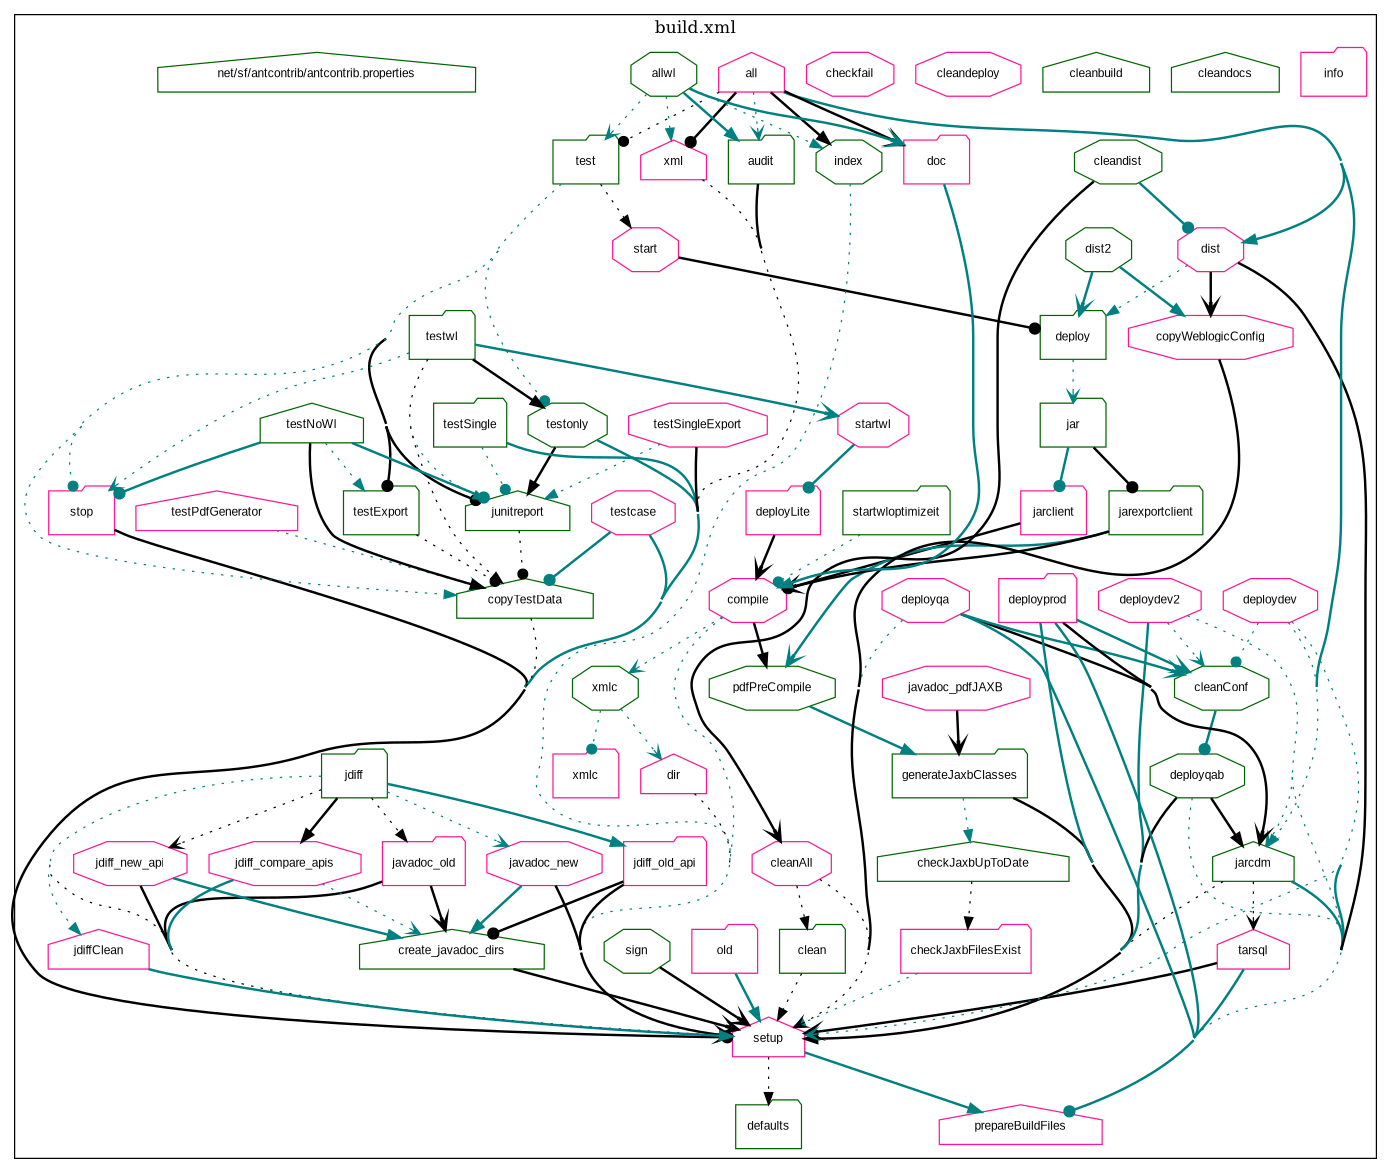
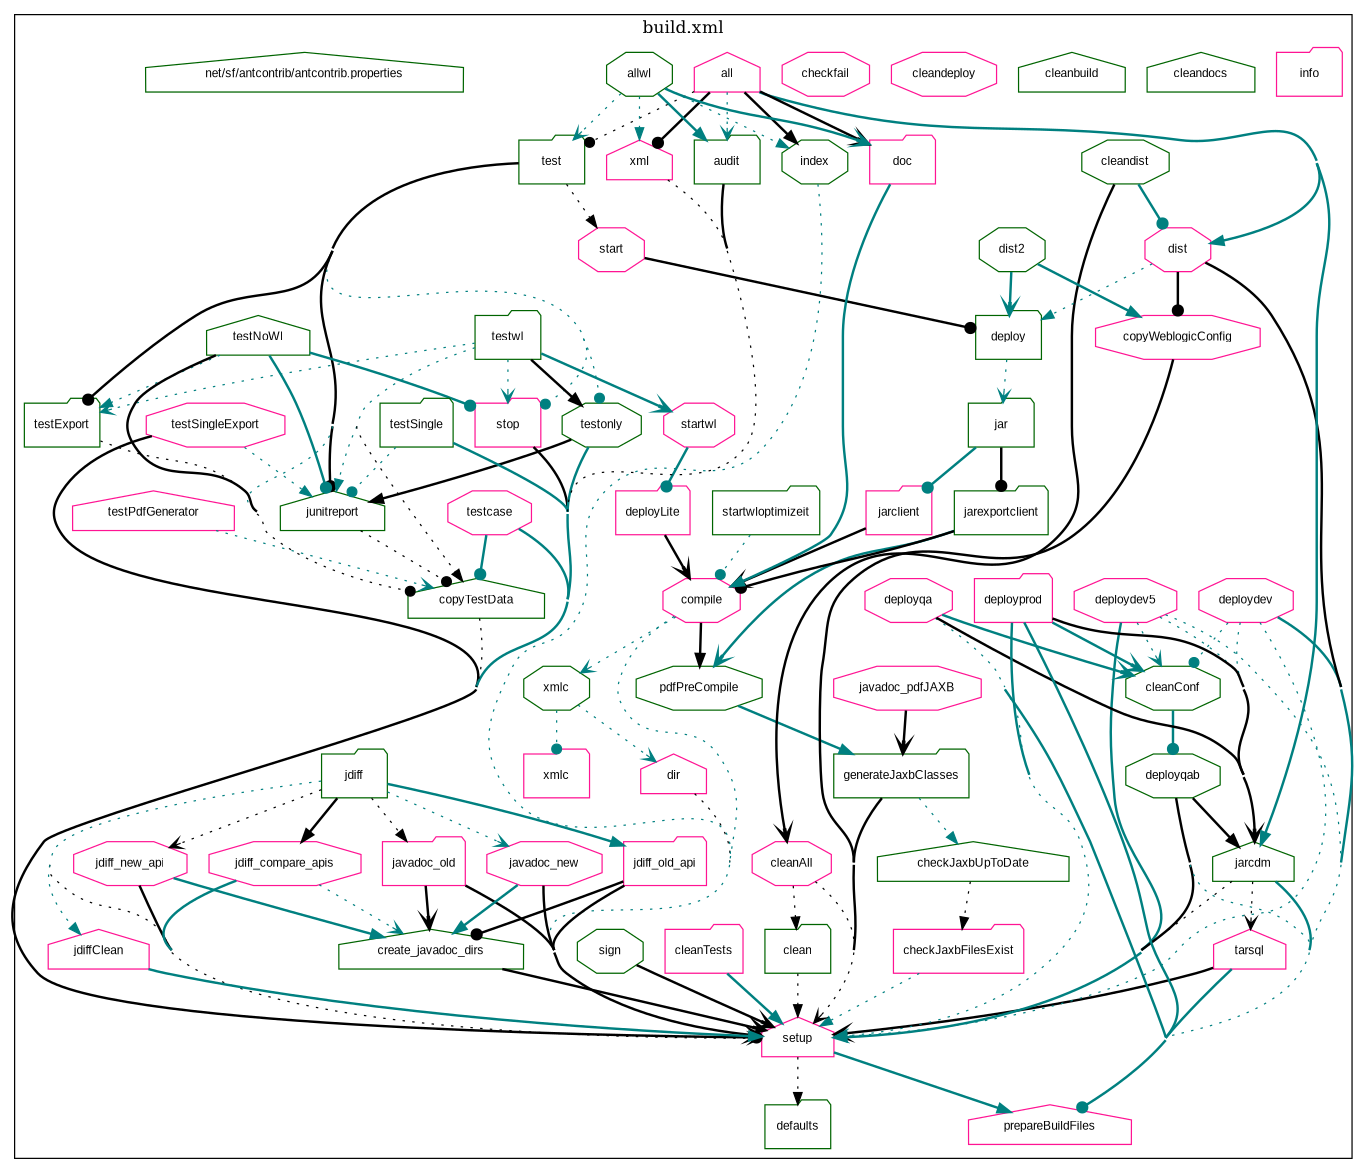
edge "dist" -> "copyWeblogicConfig": arrowhead vee -> dot
edge "testwl" -> "testExport": added
node "deploydev2": label "deploydev2" -> "deploydev5"
node "old": label "old" -> "cleanTests"
